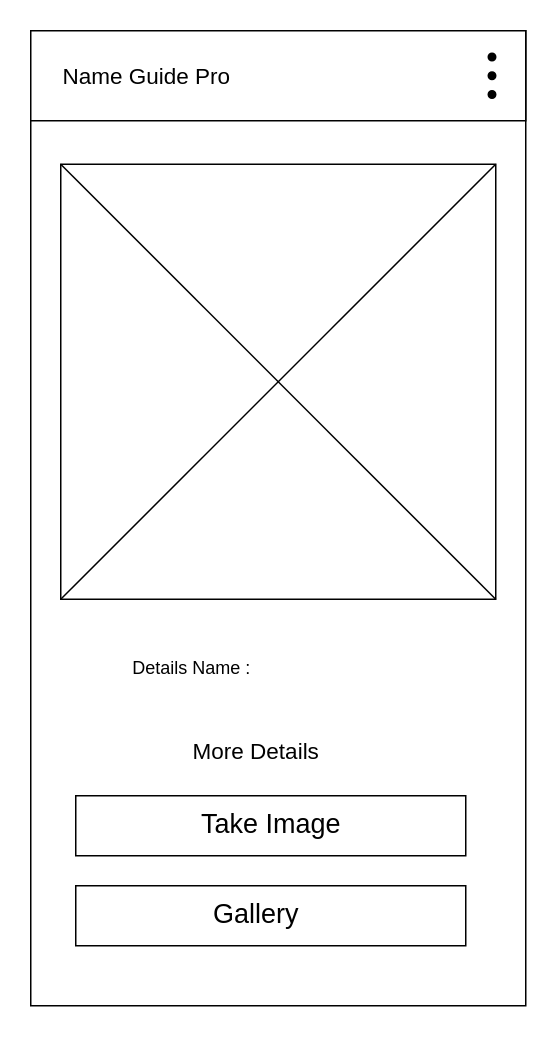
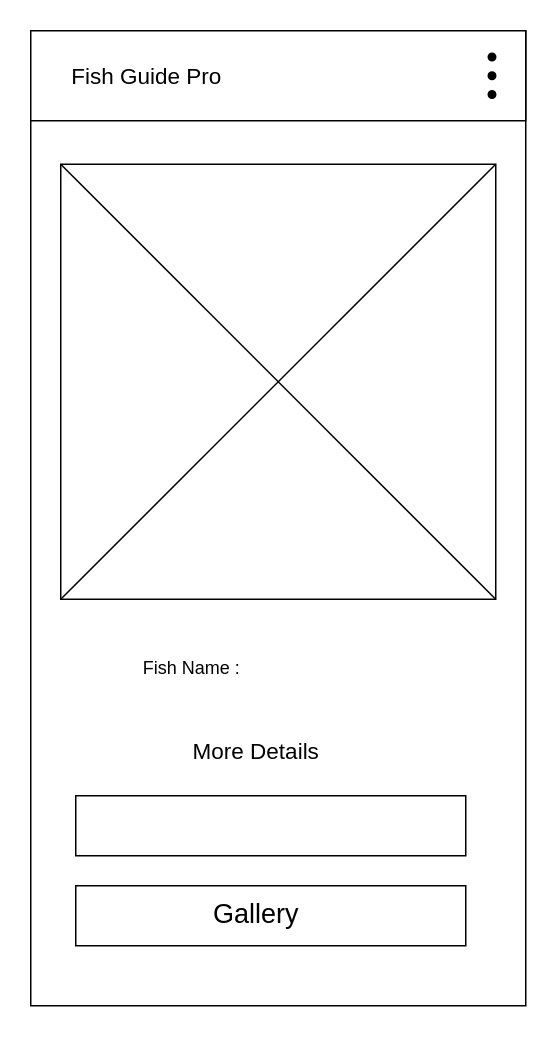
node "Name Guide Pro": label "Name Guide Pro" -> "Fish Guide Pro"
node "Details Name :": label "Details Name :" -> "Fish Name :"
node "Take Image": removed
